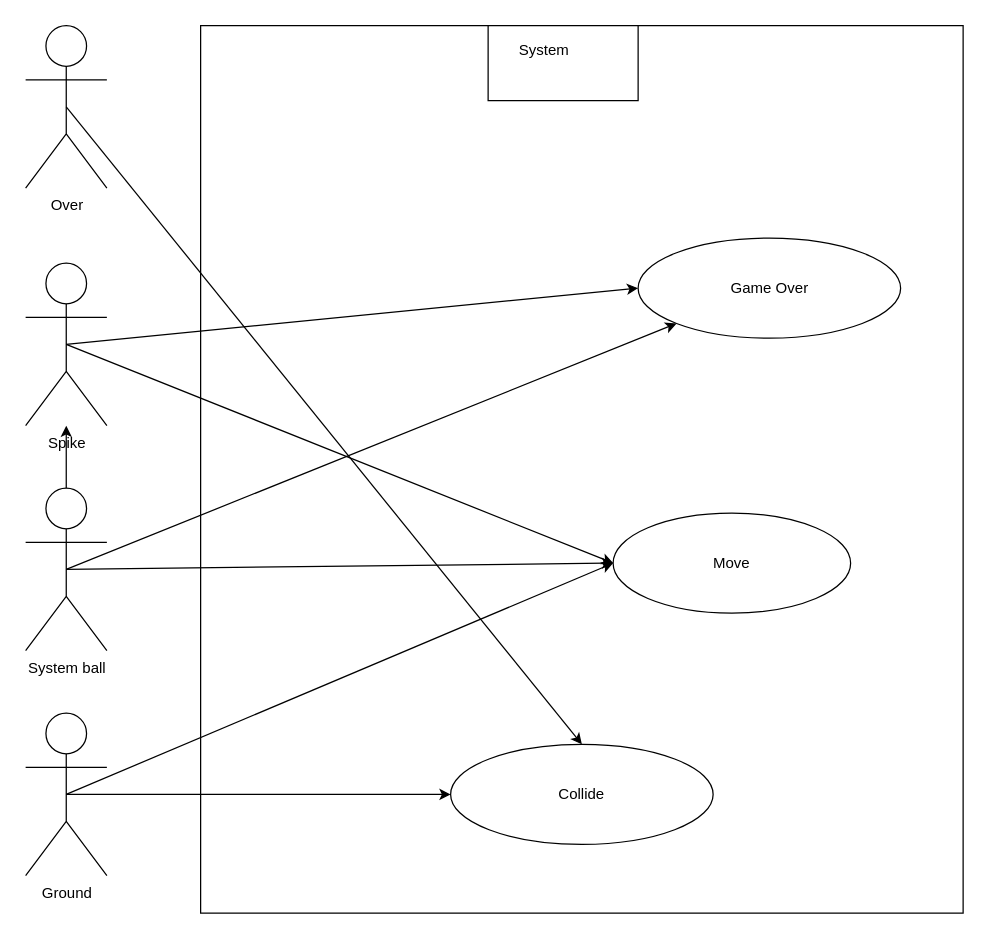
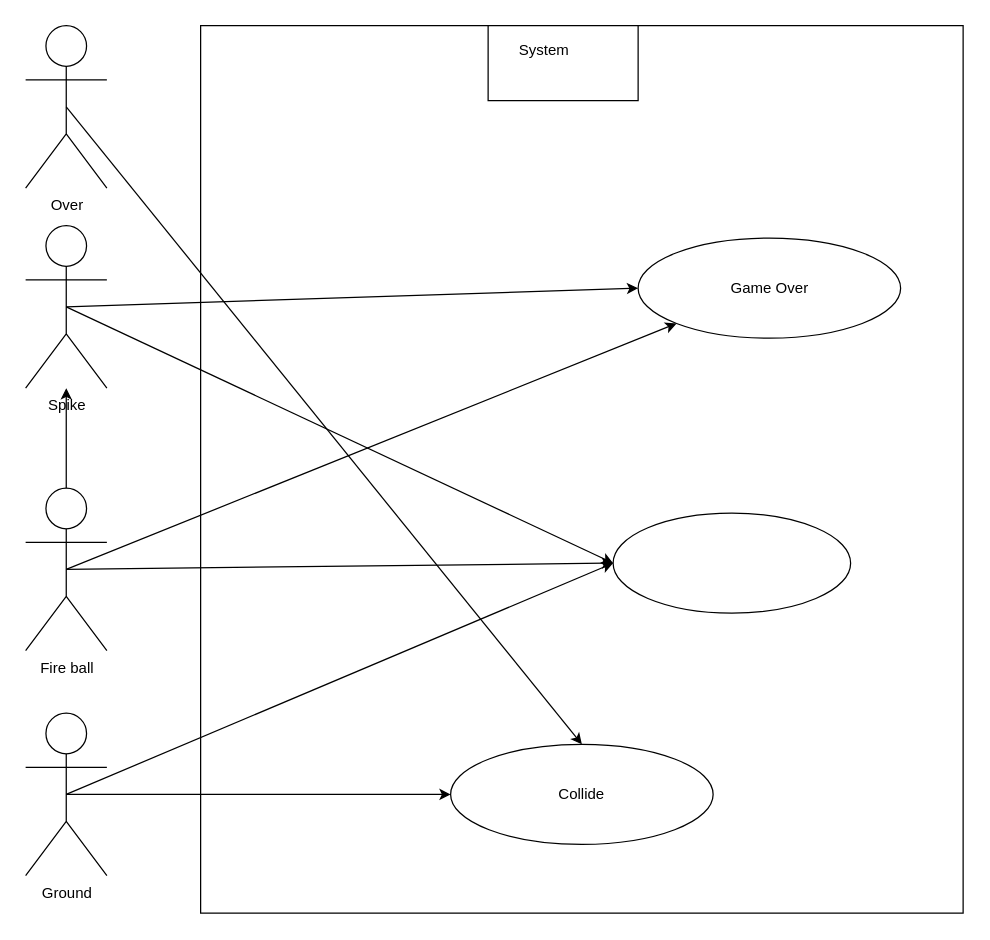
node "Spike": moved (66, 344) -> (66, 307)
node "Move": removed
node "System ball": label "System ball" -> "Fire ball"
